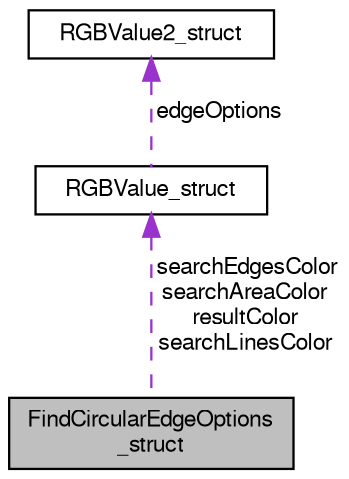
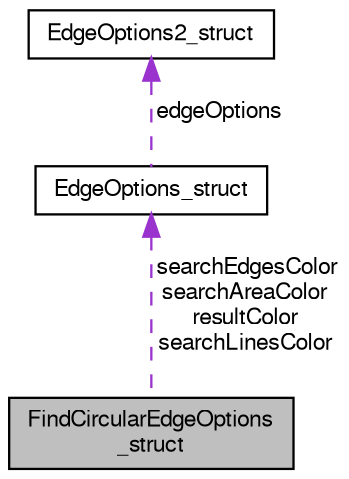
node "RGBValue2_struct": label "RGBValue2_struct" -> "EdgeOptions2_struct"
node "RGBValue_struct": label "RGBValue_struct" -> "EdgeOptions_struct"
